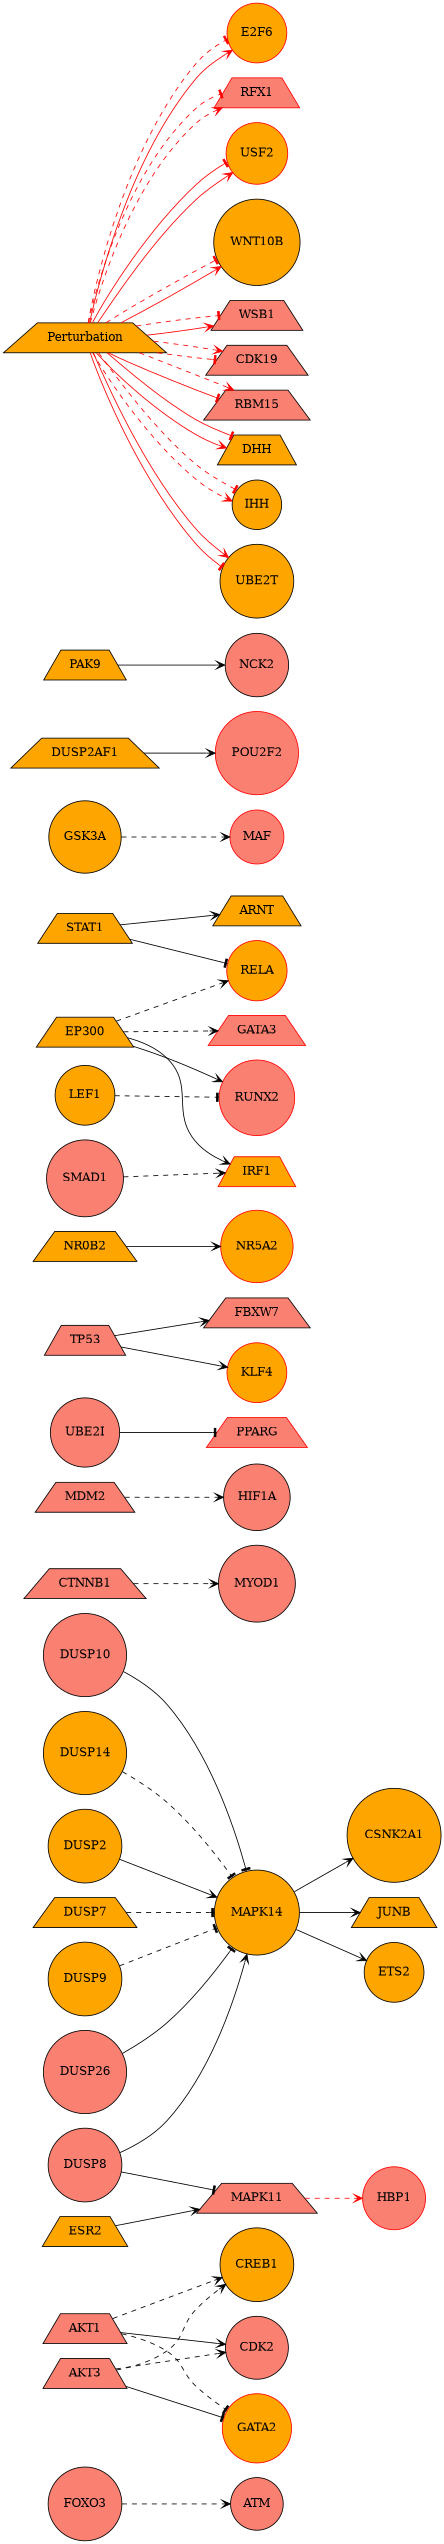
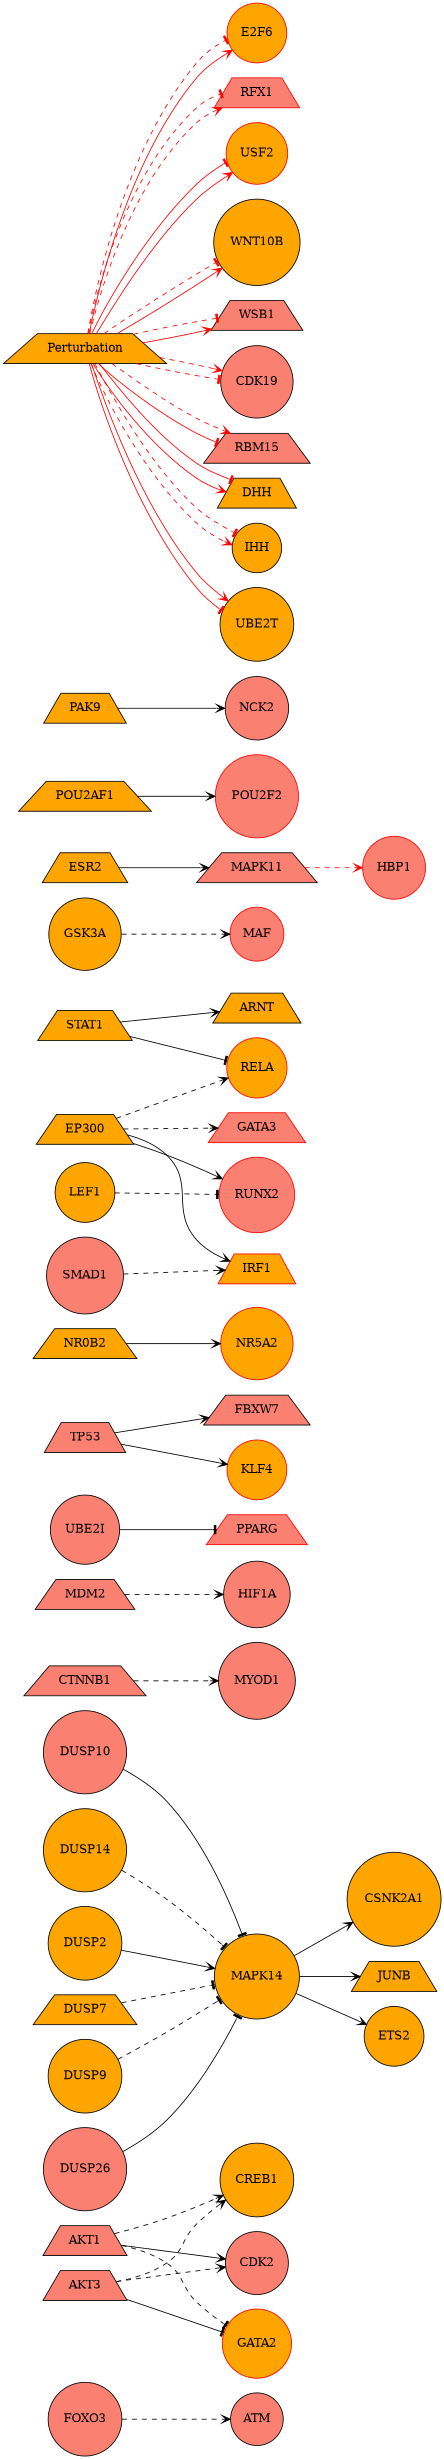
node "CDK19": shape trapezium -> circle
node "DUSP2AF1": label "DUSP2AF1" -> "POU2AF1"
node "DUSP8": removed
